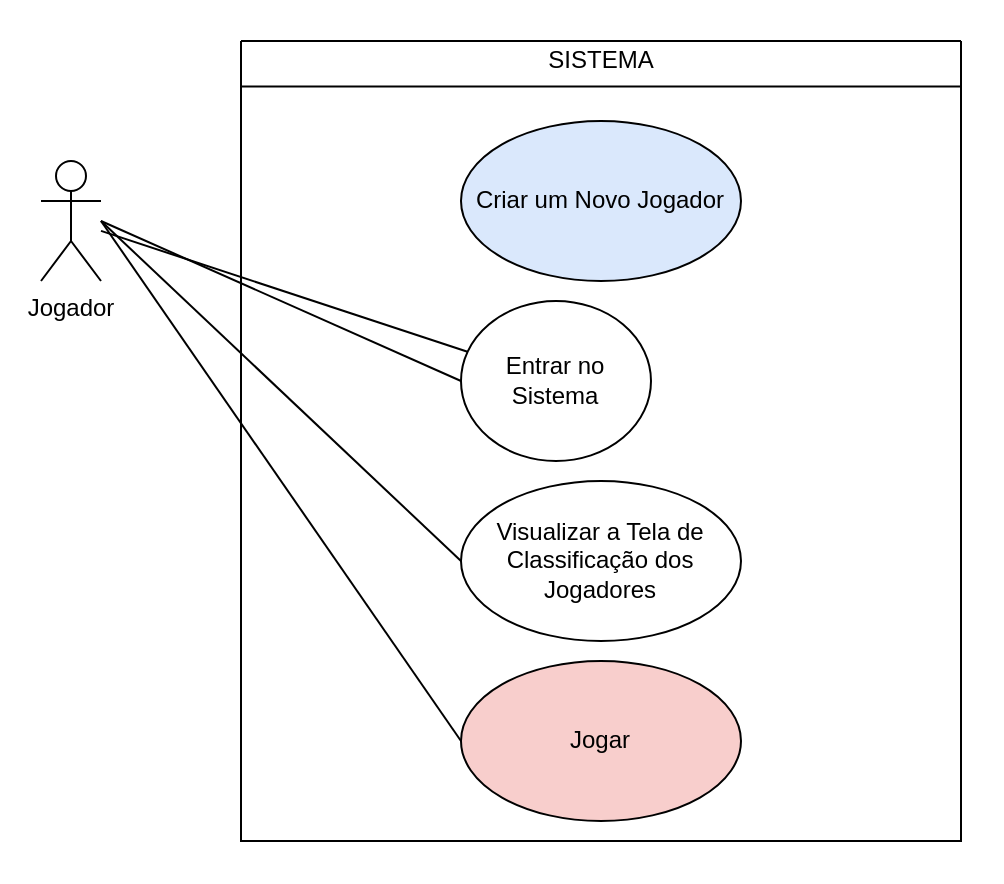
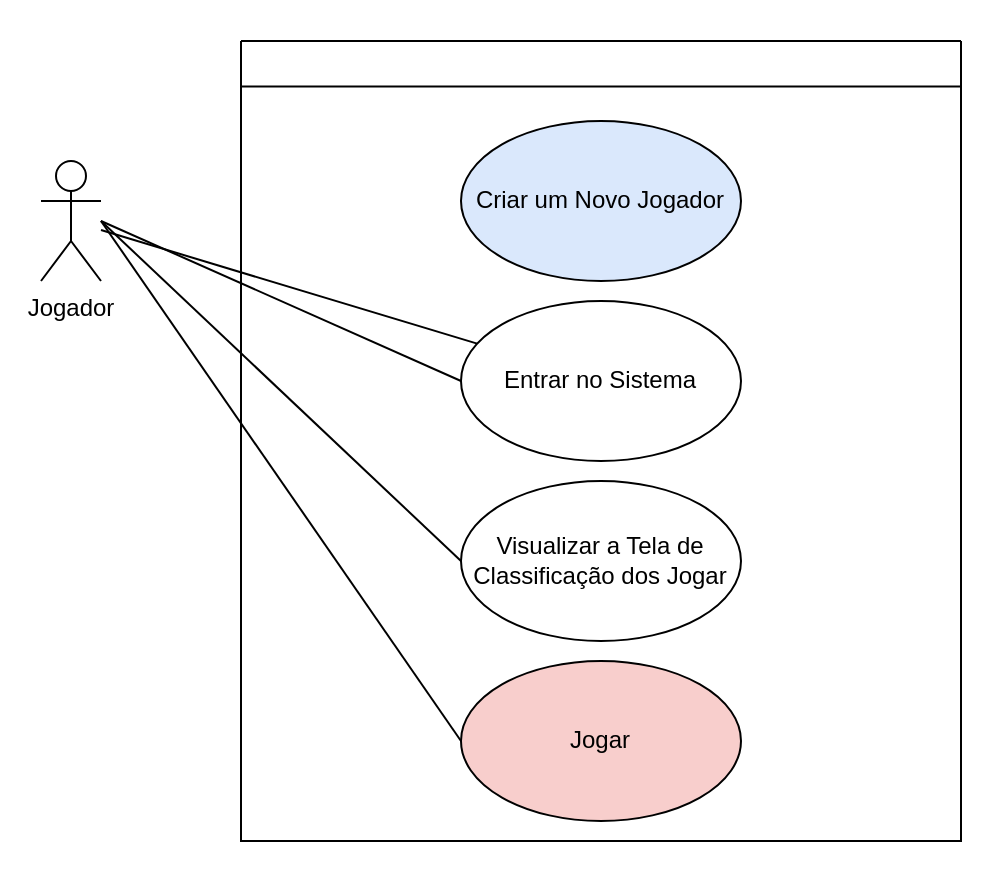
node "SISTEMA": removed
node "Entrar no Sistema": size 190x160 -> 280x160
node "Visualizar a Tela de Classificação dos Jogadores": label "Visualizar a Tela de Classificação dos Jogadores" -> "Visualizar a Tela de Classificação dos Jogar"
